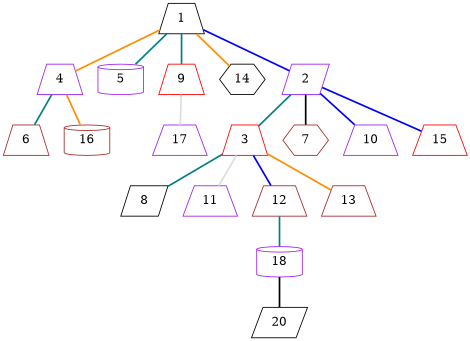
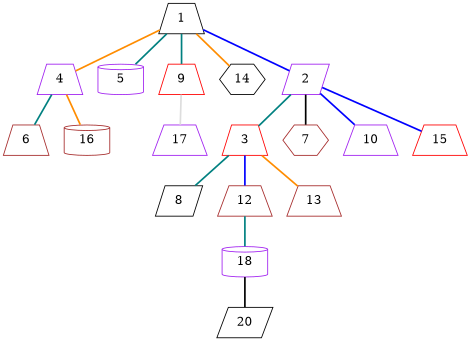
node "11": removed
